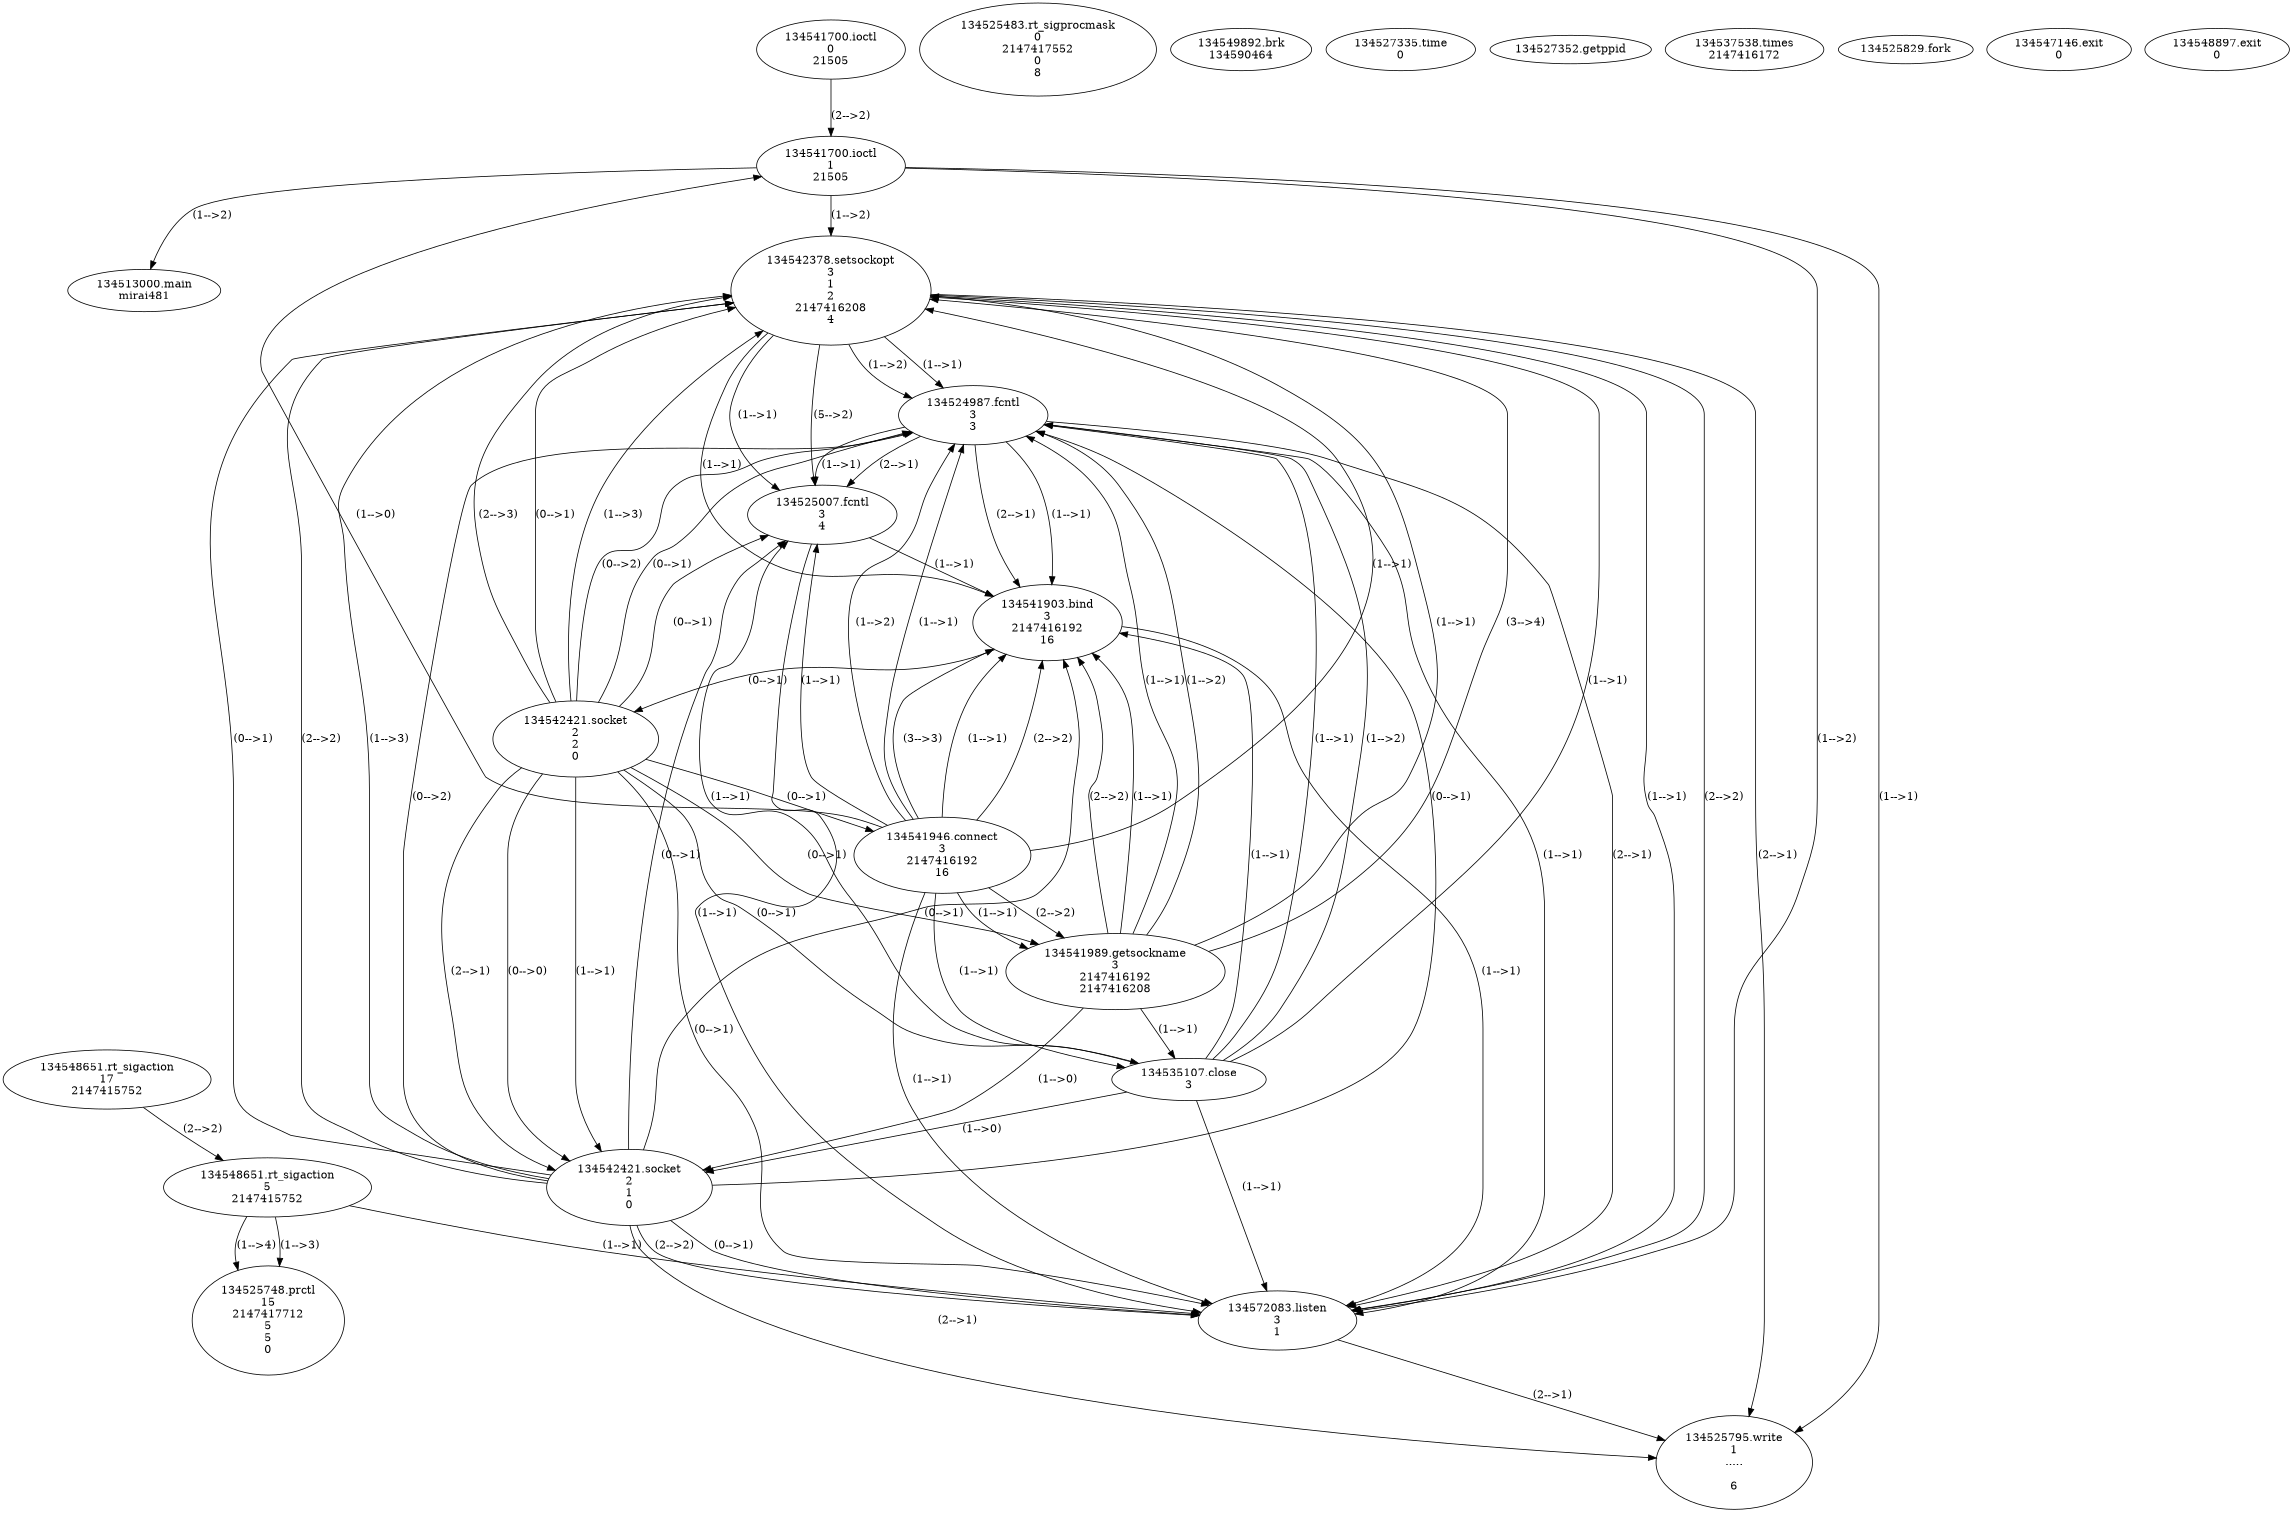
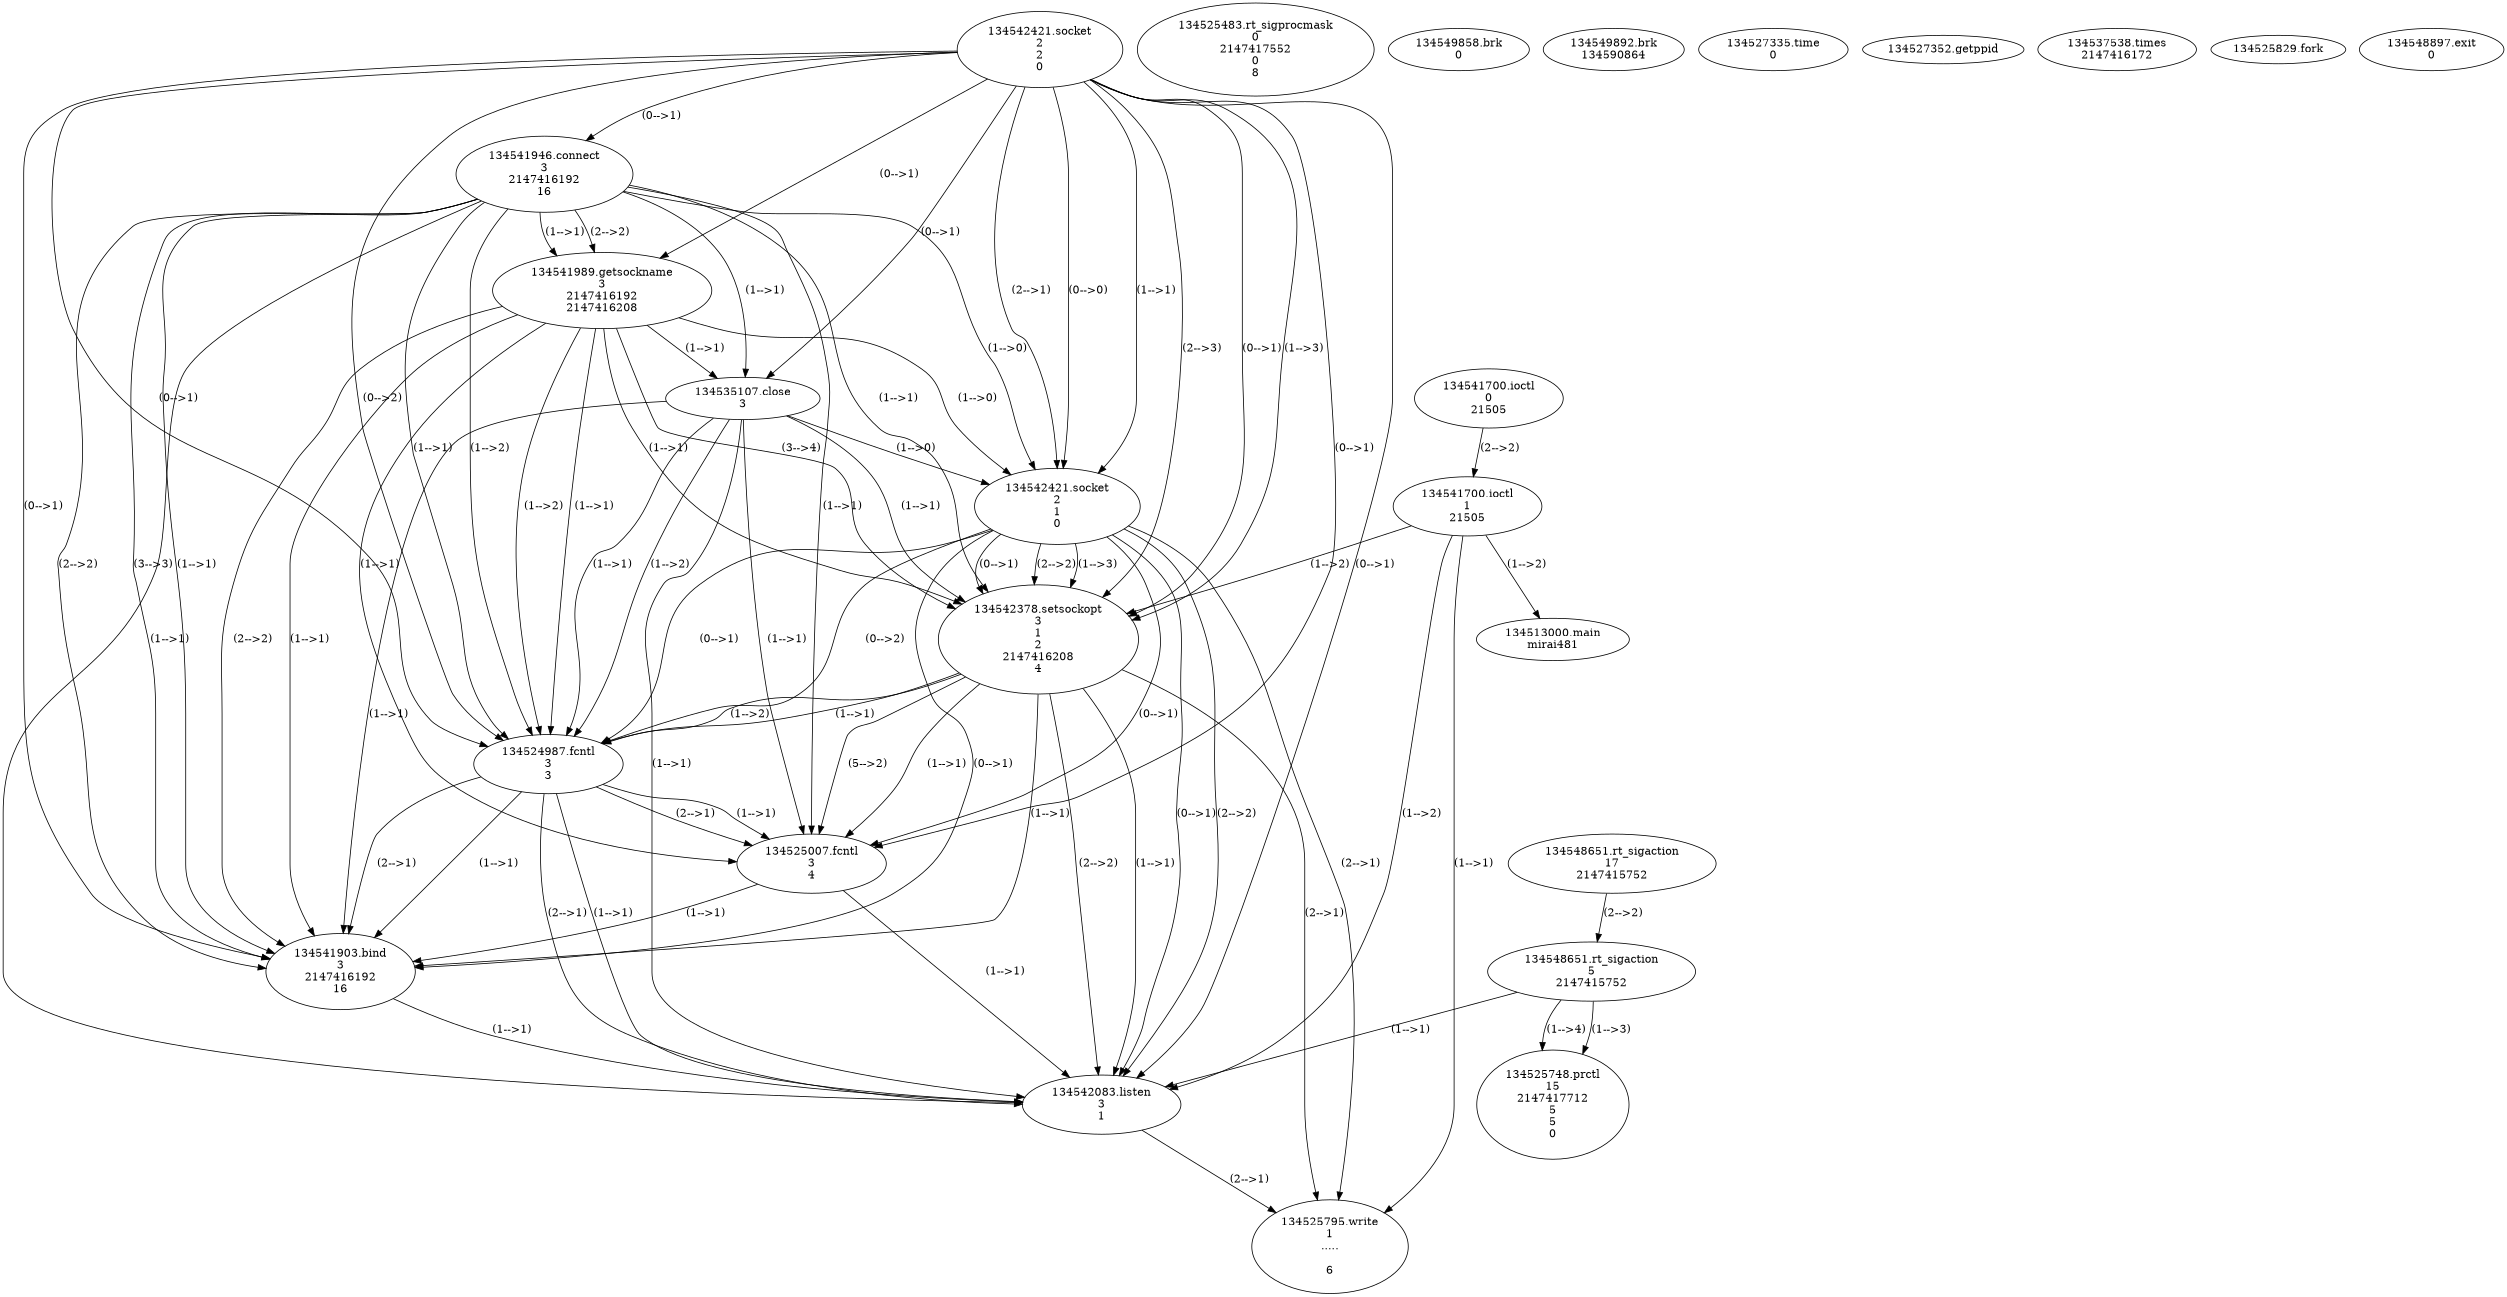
node "134549892.brk 134590464": label "134549892.brk 134590464" -> "134549892.brk 134590864"
node "134549858.brk 0": added
node "134547146.exit 0": removed
edge "134541946.connect 3 2147416192 16" -> "134541700.ioctl 1 21505": now "134541946.connect 3 2147416192 16" -> "134542421.socket 2 1 0"
edge "134541903.bind 3 2147416192 16" -> "134542421.socket 2 2 0": reversed
edge "134541989.getsockname 3 2147416192 2147416208" -> "134525007.fcntl 3 4": added, label "(1-->1)"
node "134572083.listen 3 1": label "134572083.listen 3 1" -> "134542083.listen 3 1"
